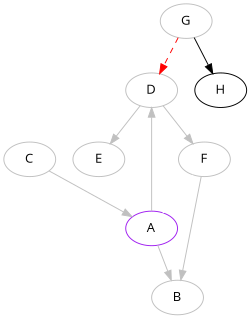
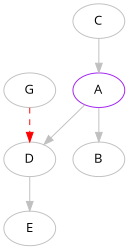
node "H": removed
node "F": removed
